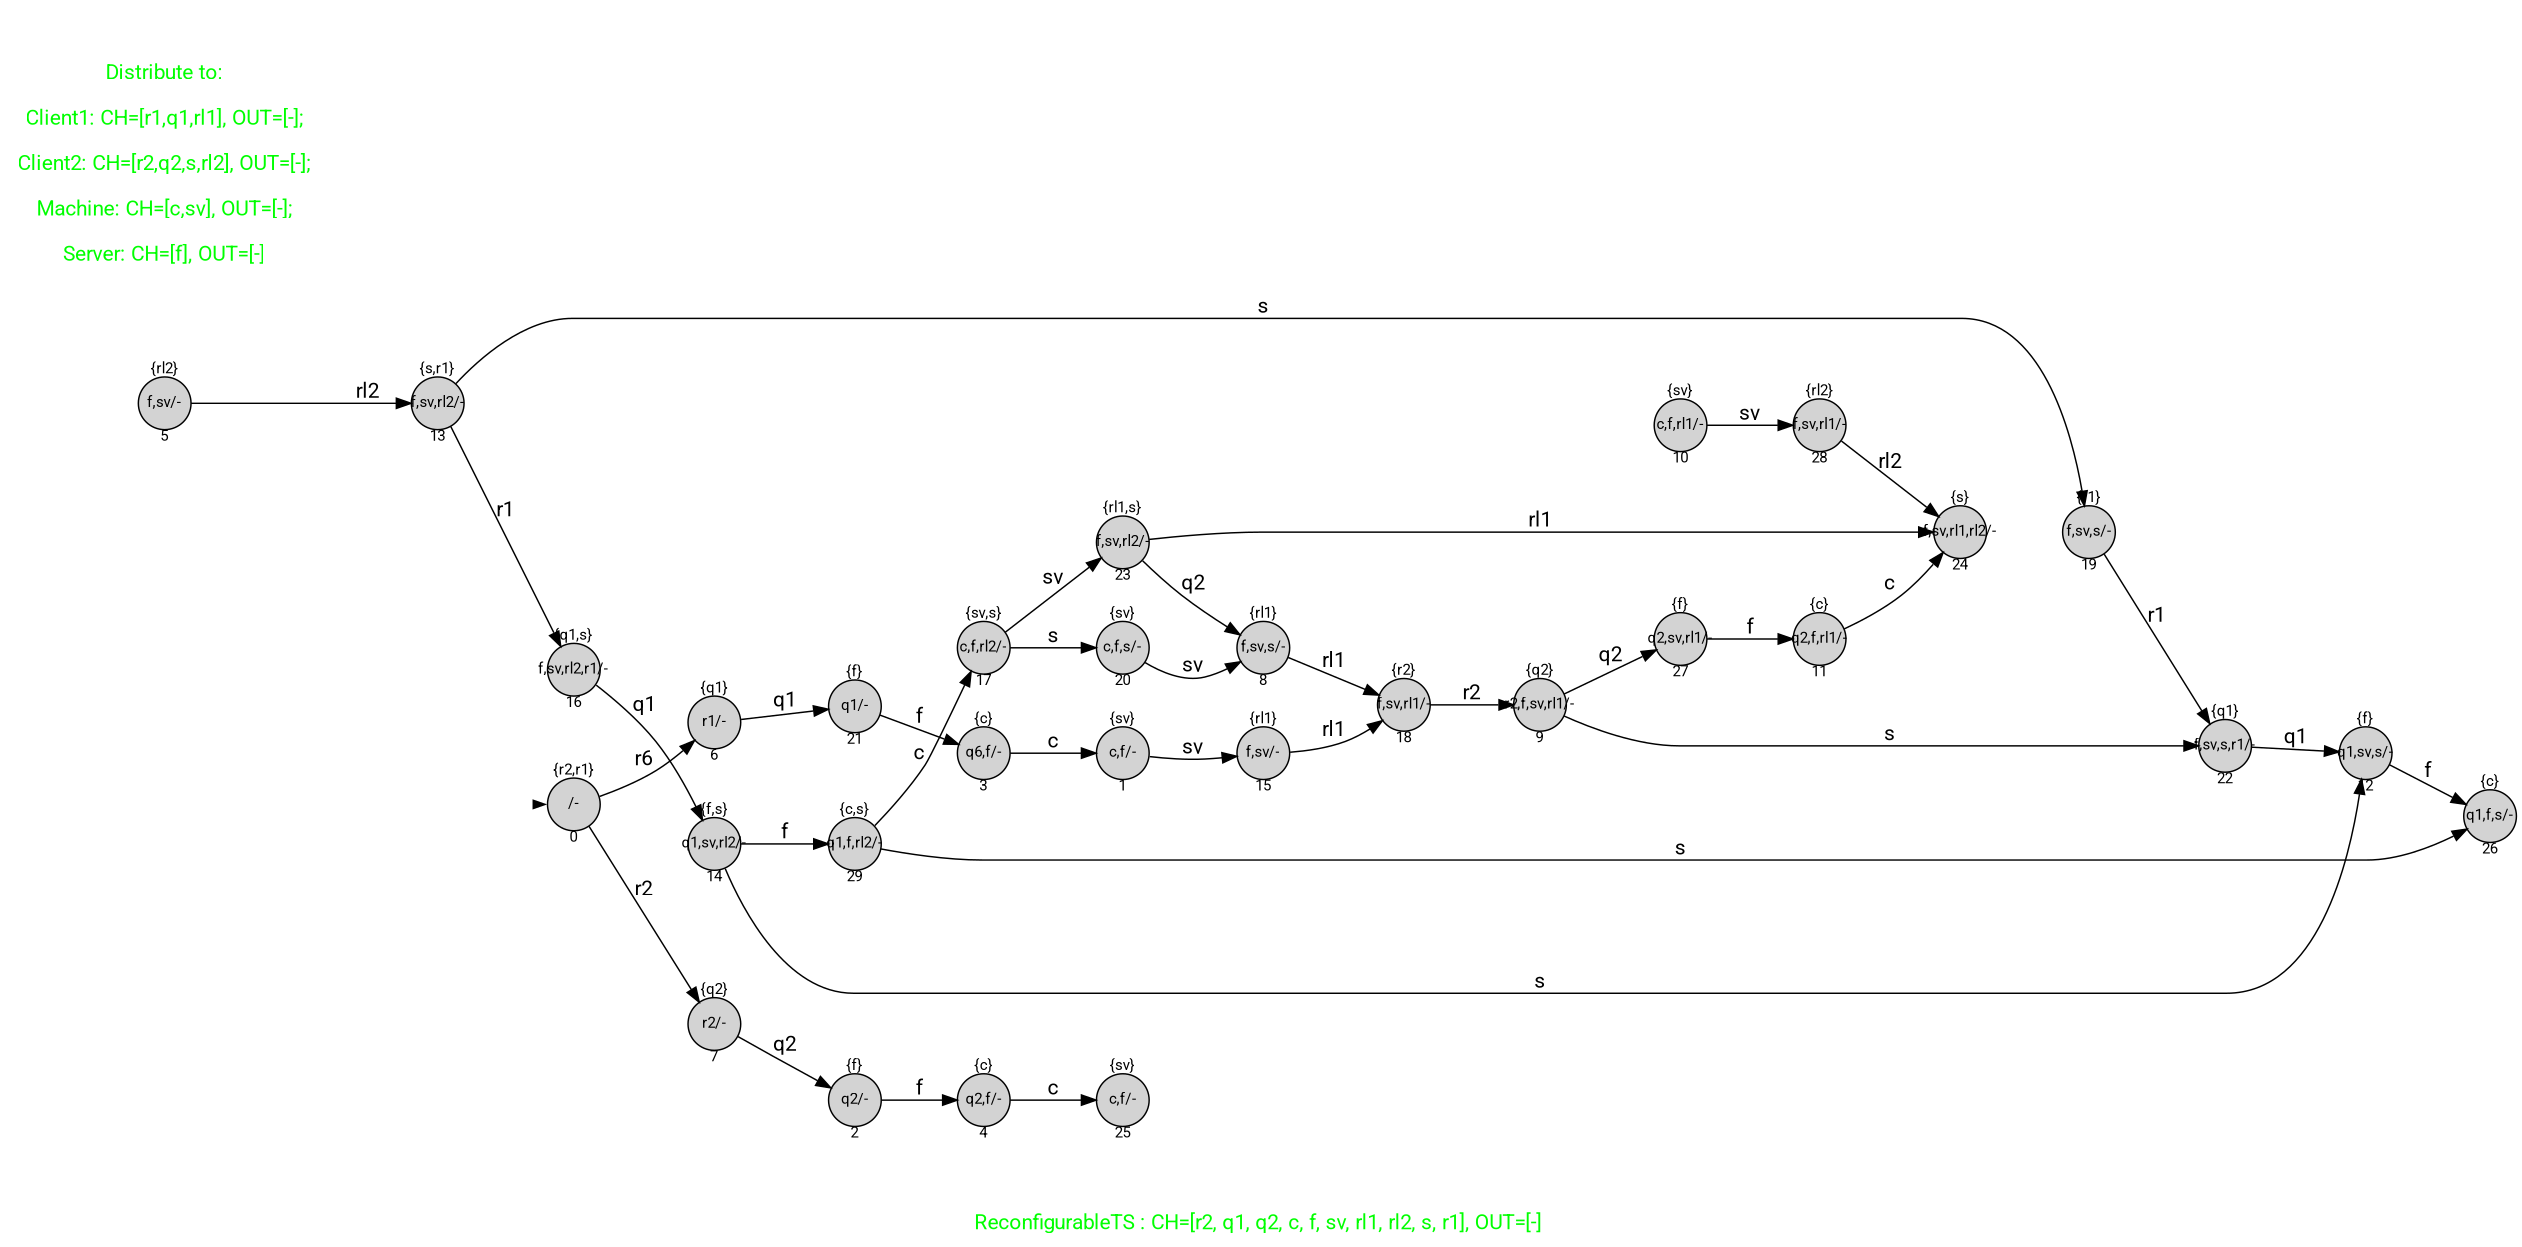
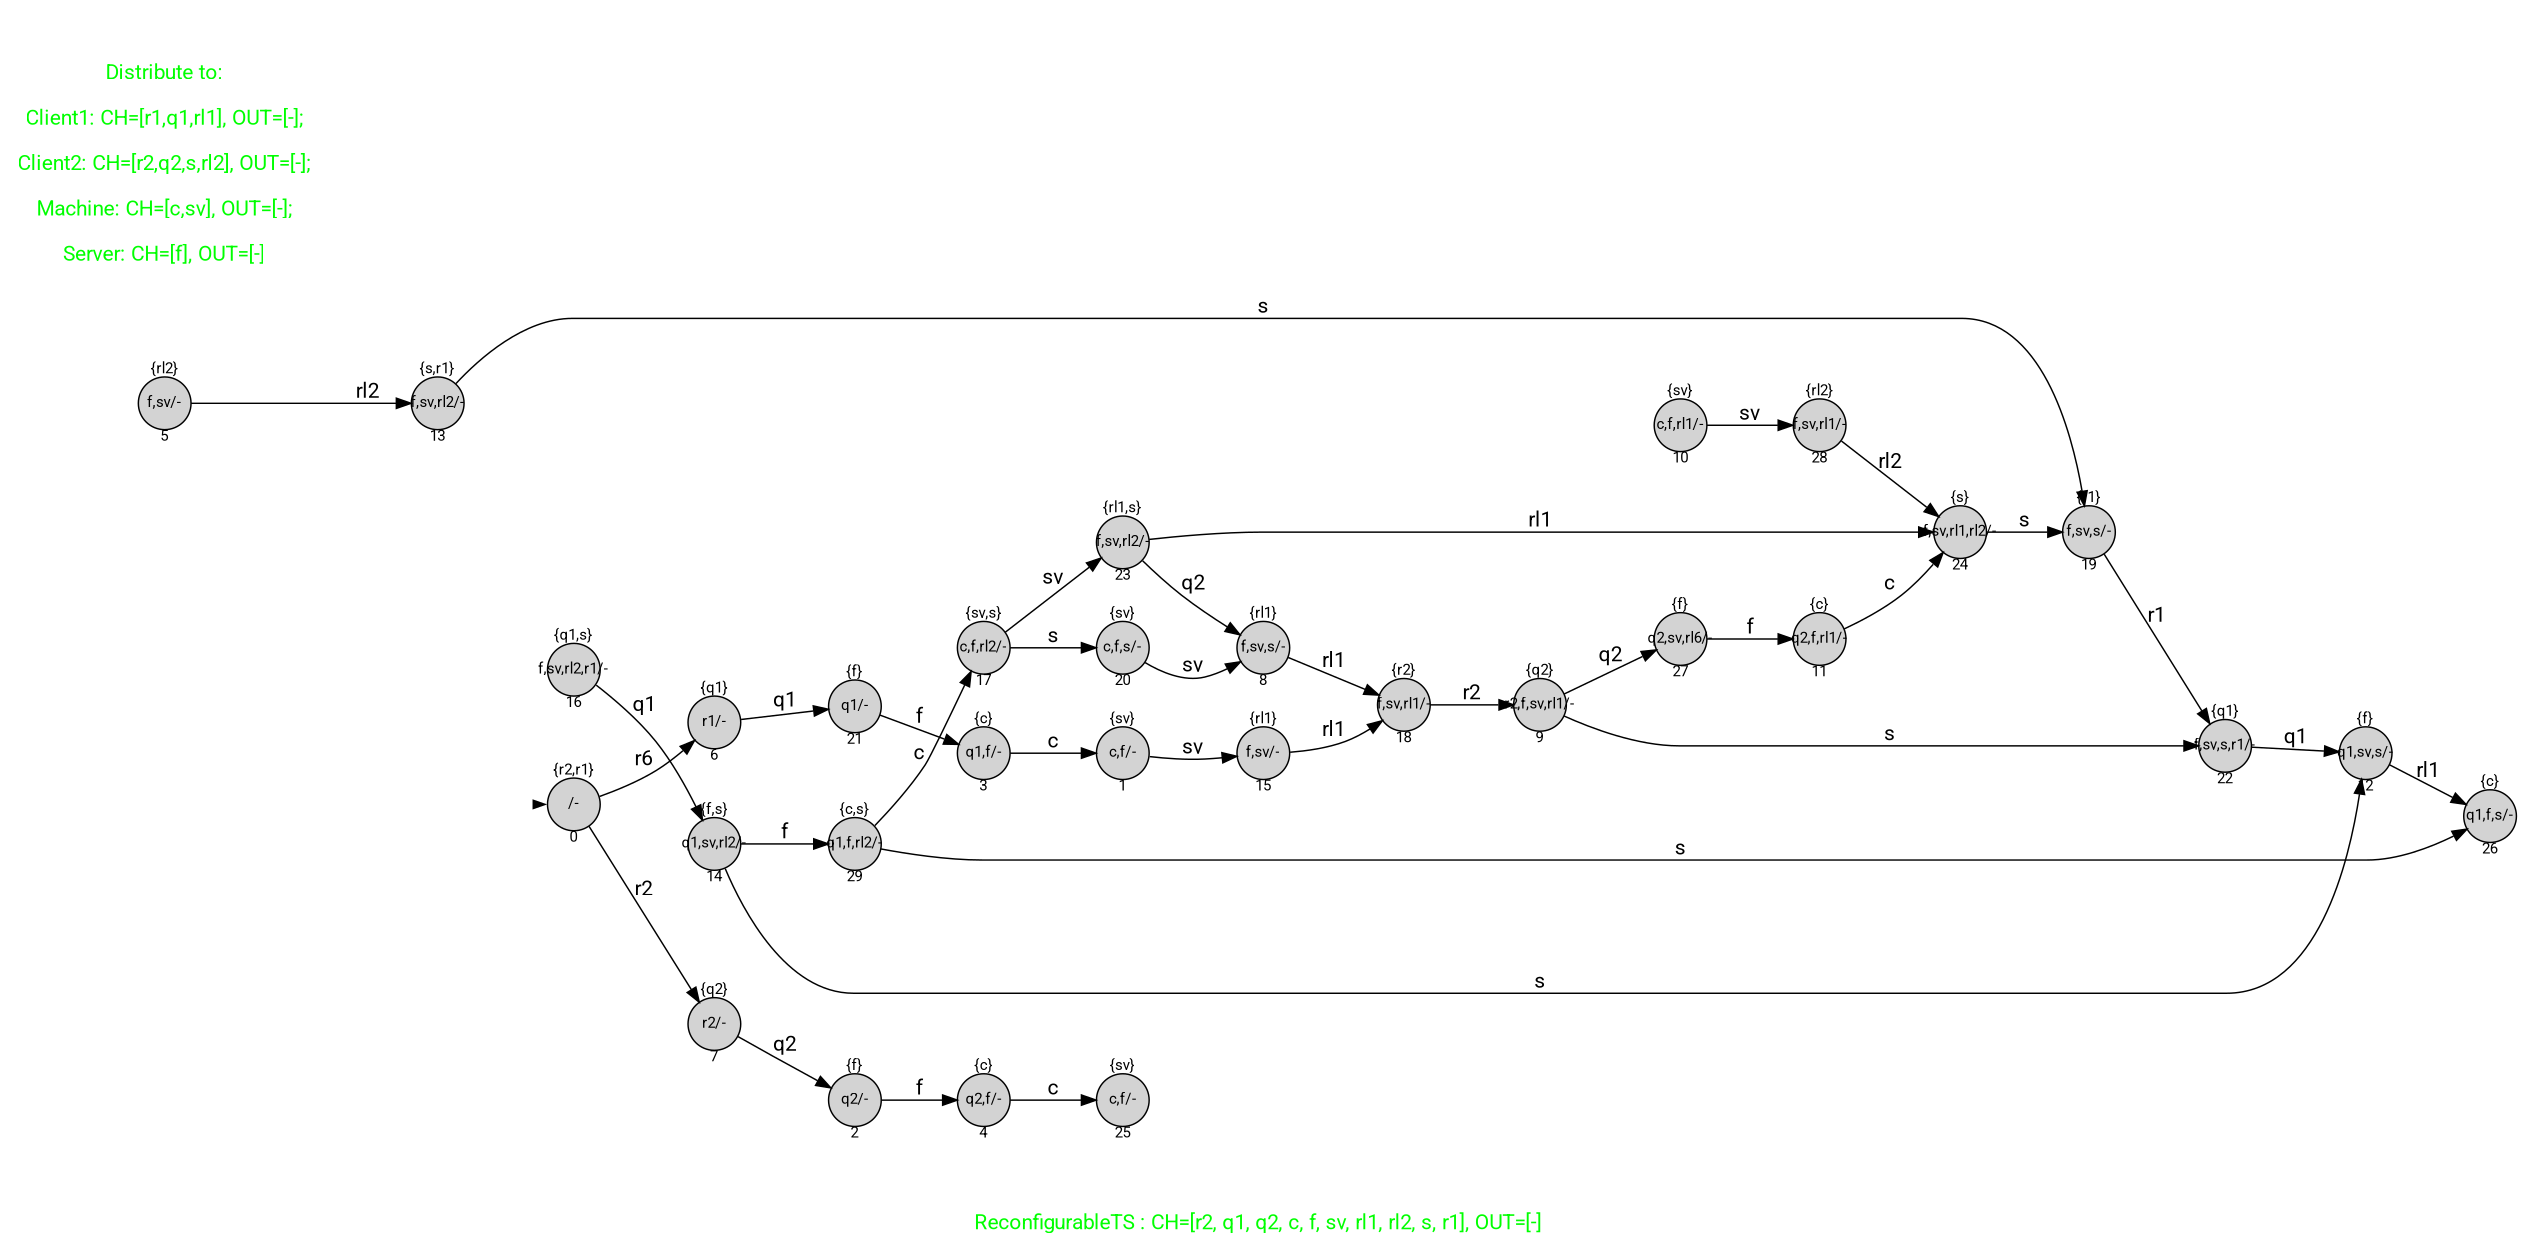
edge "{s,r1} f,sv,rl2/- 13" -> "{q1,s} f,sv,rl2,r1/- 16": removed, label "r1"
edge "{s} f,sv,rl1,rl2/- 24" -> "{r1} f,sv,s/- 19": added, label "s"
node "{f} q2,sv,rl1/- 27": label "{f} q2,sv,rl1/- 27" -> "{f} q2,sv,rl6/- 27"
node "{c} q6,f/- 3": label "{c} q6,f/- 3" -> "{c} q1,f/- 3"
edge "{f} q1,sv,s/- 12" -> "{c} q1,f,s/- 26": label "f" -> "rl1"
